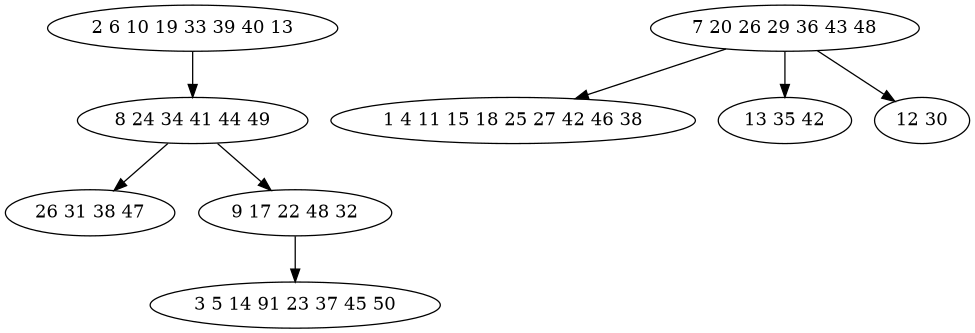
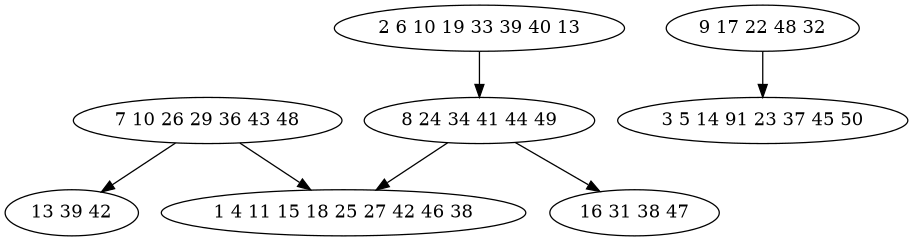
node "7 20 26 29 36 43 48": label "7 20 26 29 36 43 48" -> "7 10 26 29 36 43 48"
node "13 35 42": label "13 35 42" -> "13 39 42"
node "12 30": removed
edge "8 24 34 41 44 49" -> "9 17 22 48 32": now "8 24 34 41 44 49" -> "1 4 11 15 18 25 27 42 46 38"
node "26 31 38 47": label "26 31 38 47" -> "16 31 38 47"
